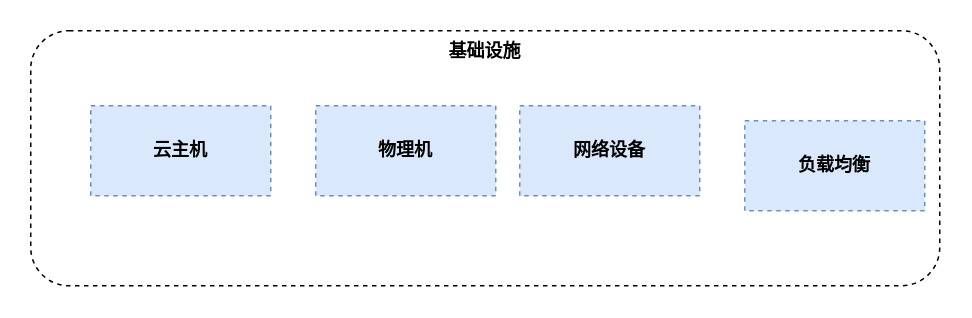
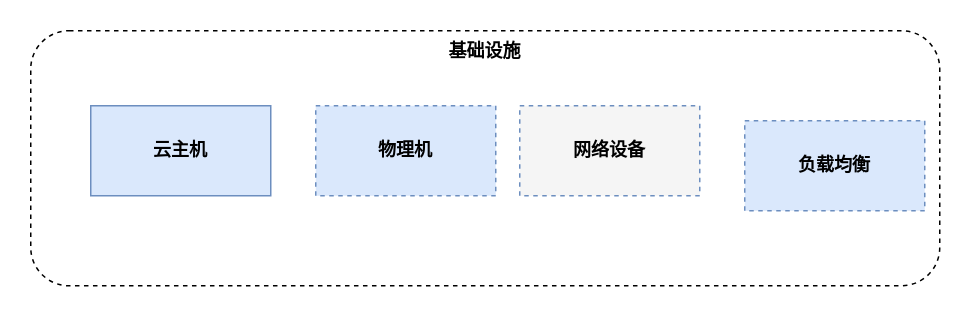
node "云主机": style dashed -> solid
node "网络设备": fillcolor #dae8fc -> #f5f5f5
